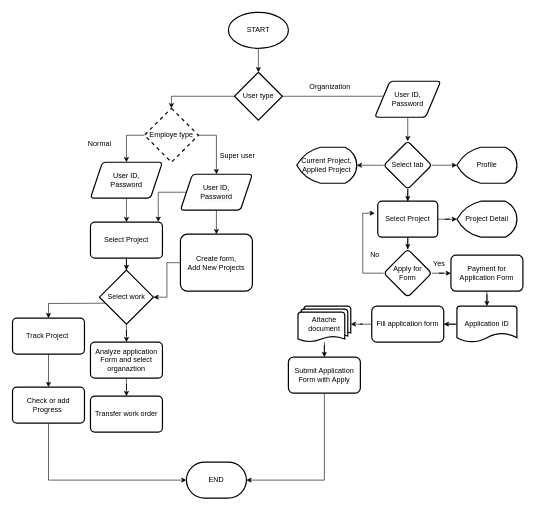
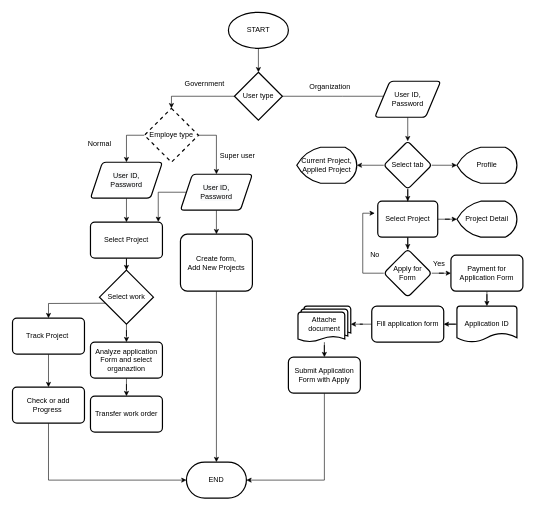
node "Government": added
edge "Create form, Add New Projects" -> "Select work": now "Create form, Add New Projects" -> "END"
